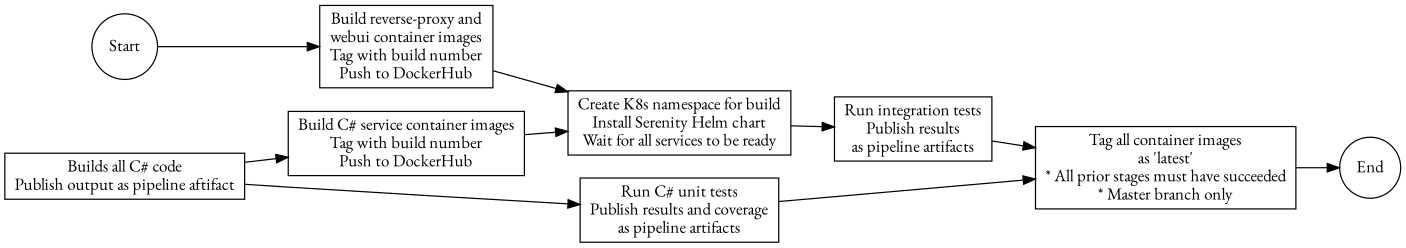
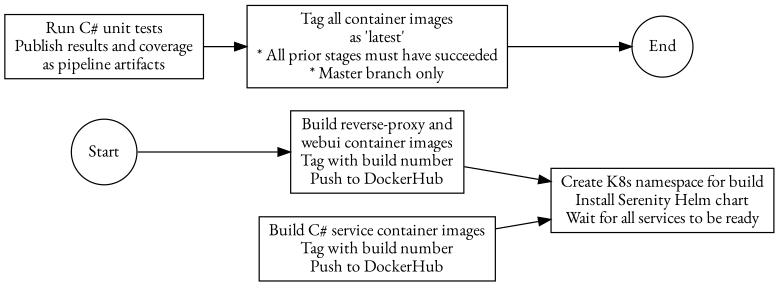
node "Run integration tests Publish results as pipeline artifacts": removed
node "Builds all C# code Publish output as pipeline aftifact": removed
